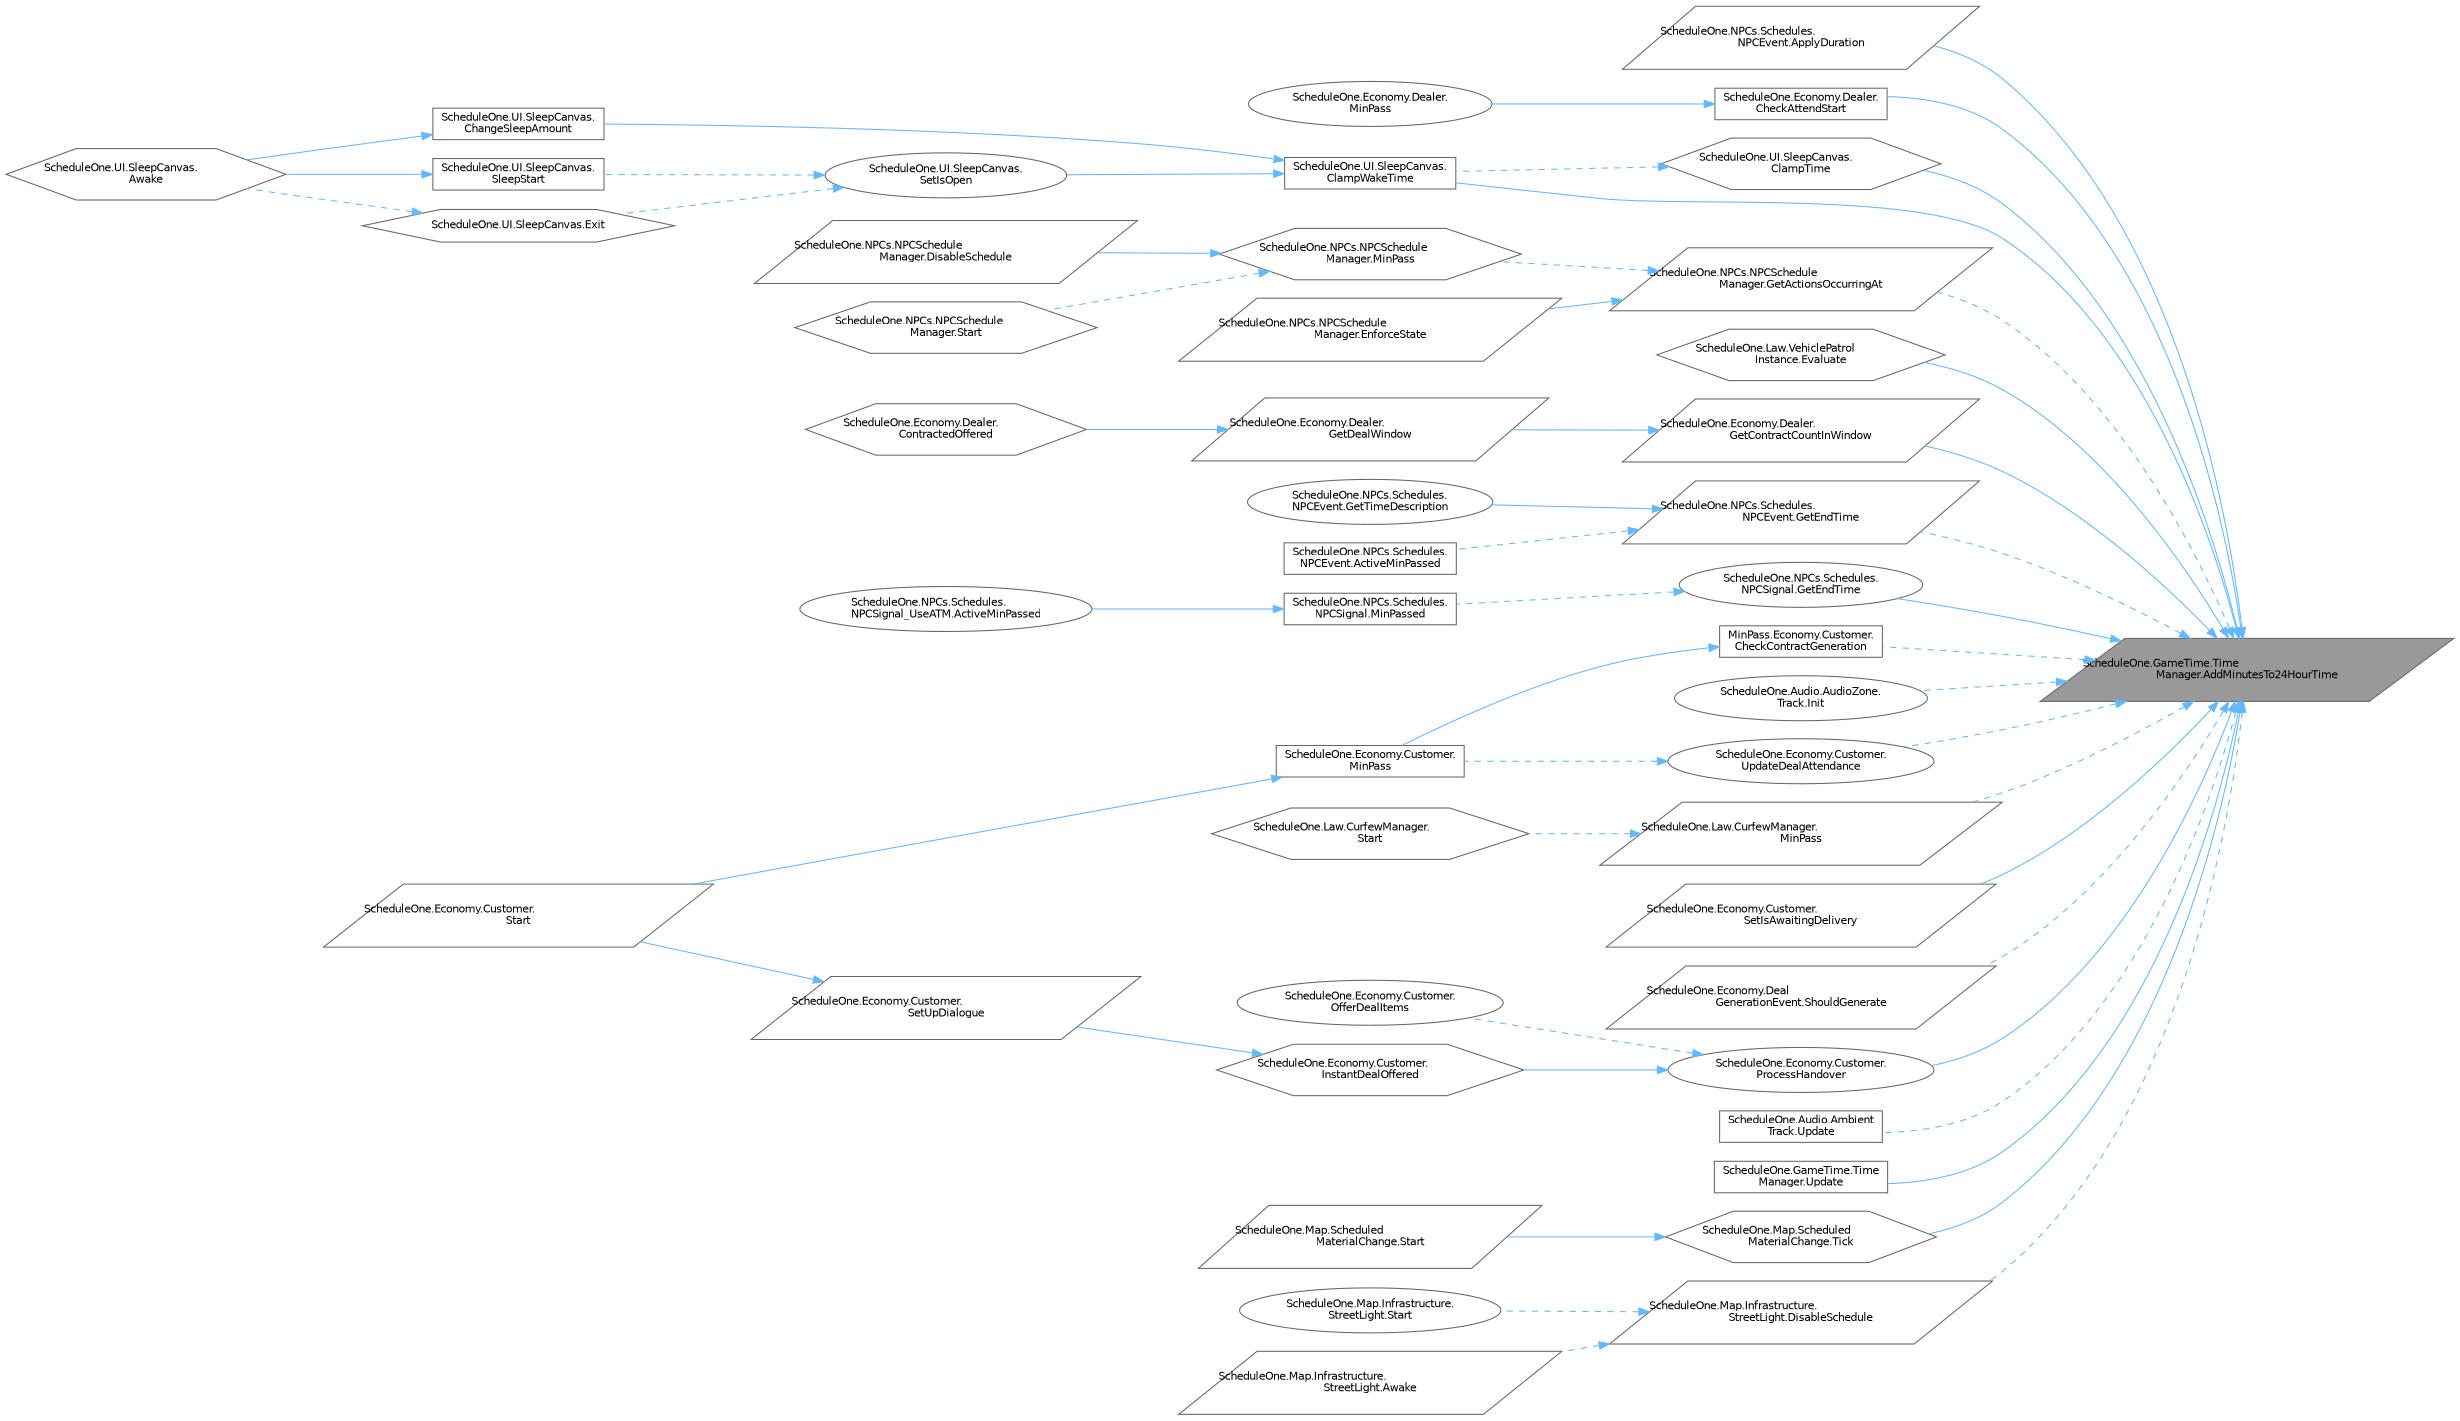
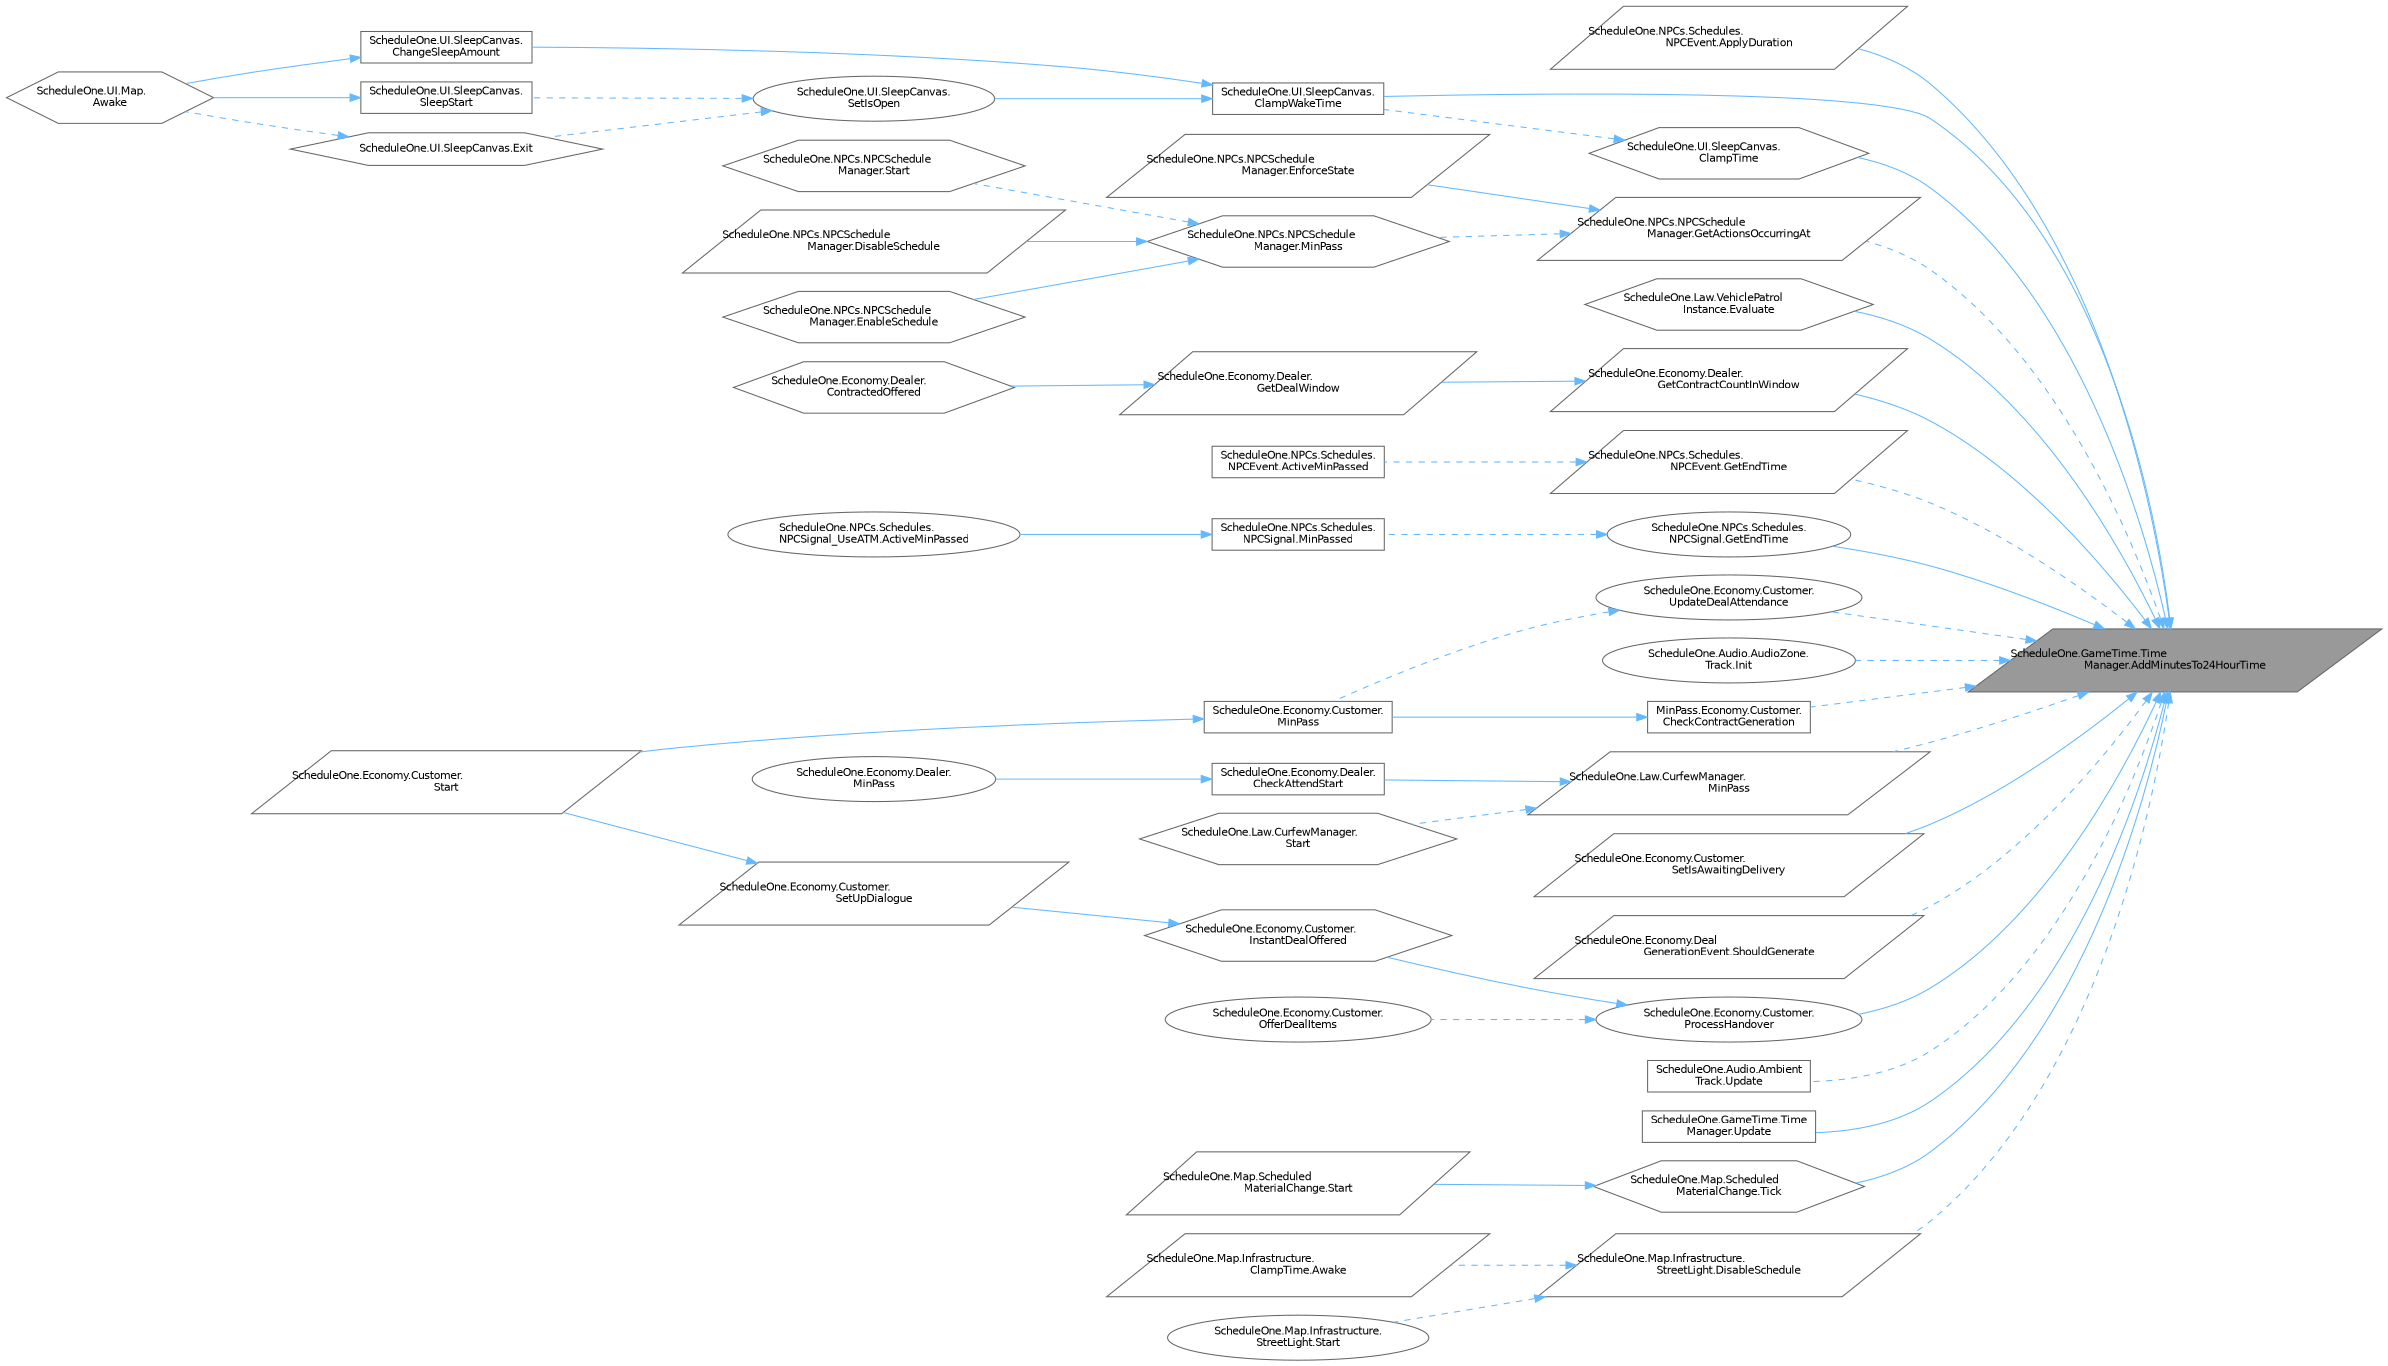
node "ScheduleOne.UI.SleepCanvas. Awake": label "ScheduleOne.UI.SleepCanvas. Awake" -> "ScheduleOne.UI.Map. Awake"
edge "ScheduleOne.Economy.Dealer. CheckAttendStart" -> "ScheduleOne.GameTime.Time Manager.AddMinutesTo24HourTime": now "ScheduleOne.Economy.Dealer. CheckAttendStart" -> "ScheduleOne.Law.CurfewManager. MinPass"
node "ScheduleOne.NPCs.NPCSchedule Manager.EnableSchedule": added
node "ScheduleOne.NPCs.Schedules. NPCEvent.GetTimeDescription": removed
node "ScheduleOne.Map.Infrastructure. StreetLight.Awake": label "ScheduleOne.Map.Infrastructure. StreetLight.Awake" -> "ScheduleOne.Map.Infrastructure. ClampTime.Awake"
